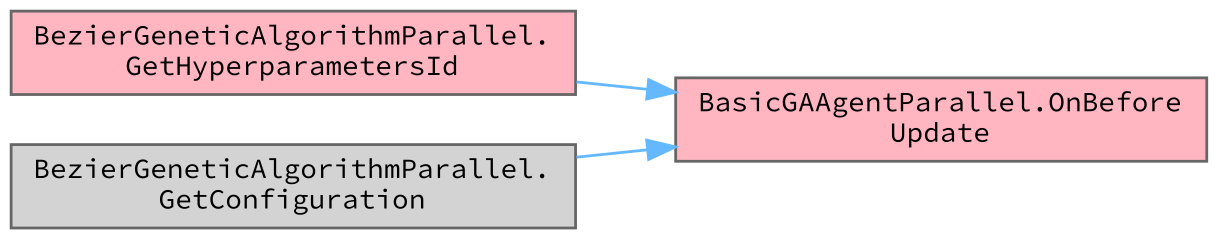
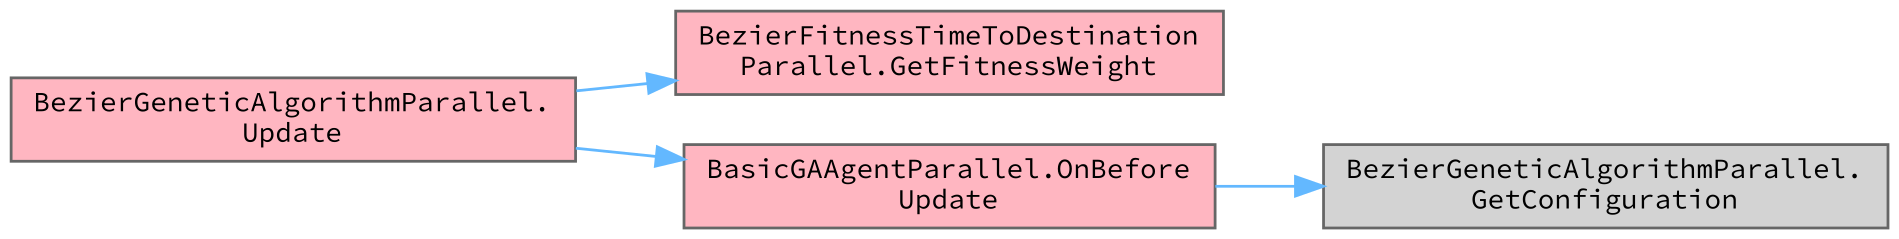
node "BezierGeneticAlgorithmParallel. GetHyperparametersId": label "BezierGeneticAlgorithmParallel. GetHyperparametersId" -> "BezierGeneticAlgorithmParallel. Update"
node "BezierFitnessTimeToDestination Parallel.GetFitnessWeight": added
edge "BezierGeneticAlgorithmParallel. GetConfiguration" -> "BasicGAAgentParallel.OnBefore Update": reversed
